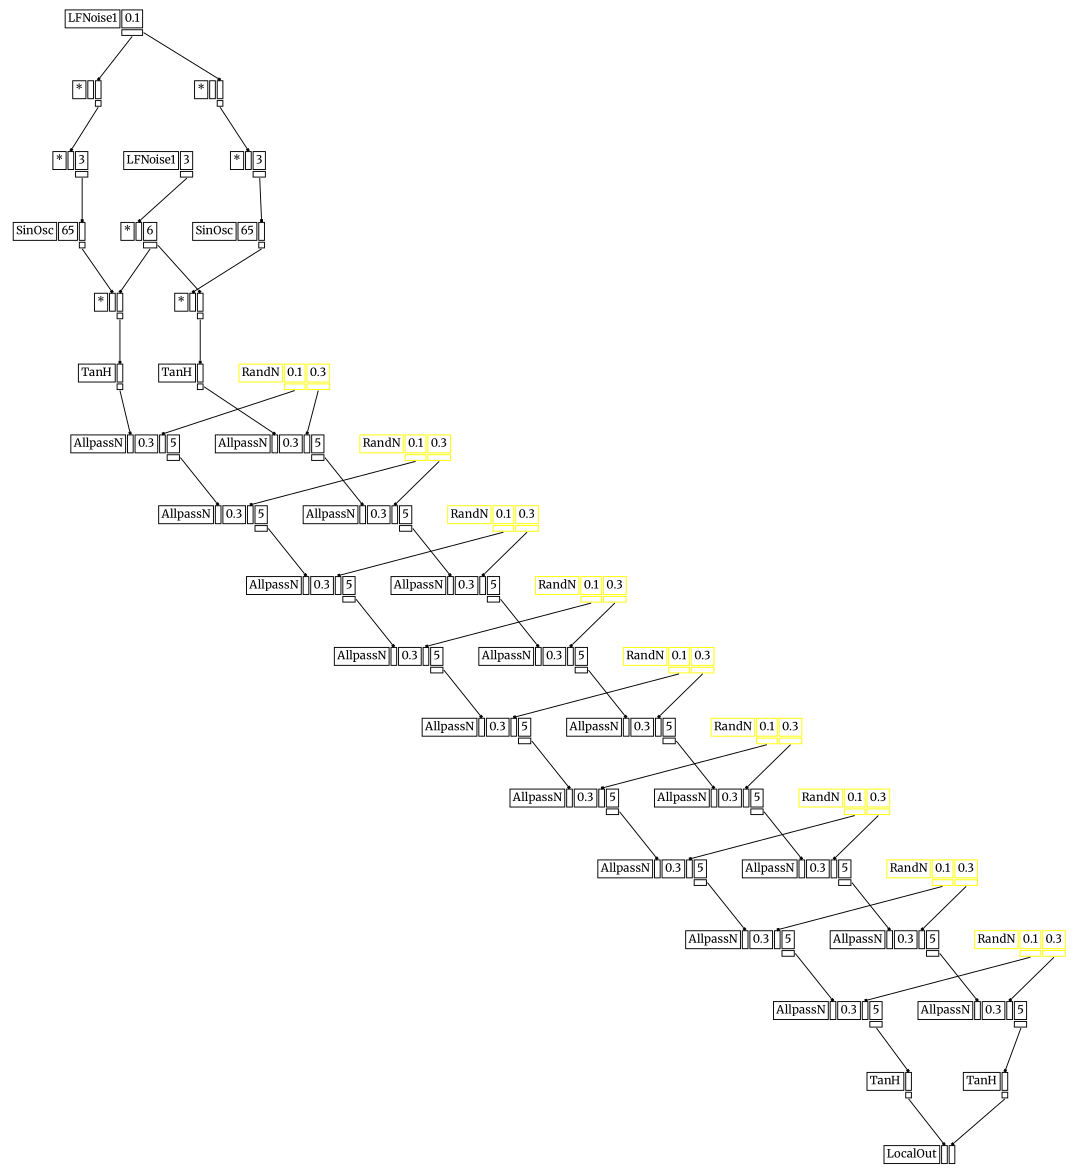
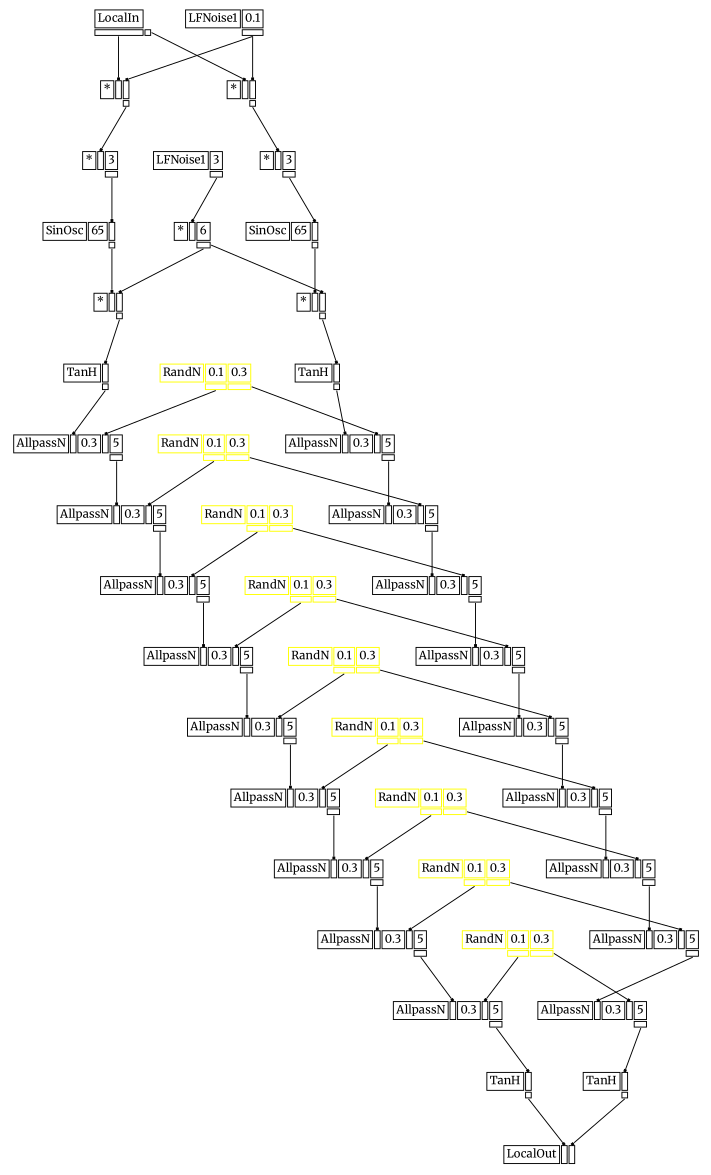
node "LocalIn": added
